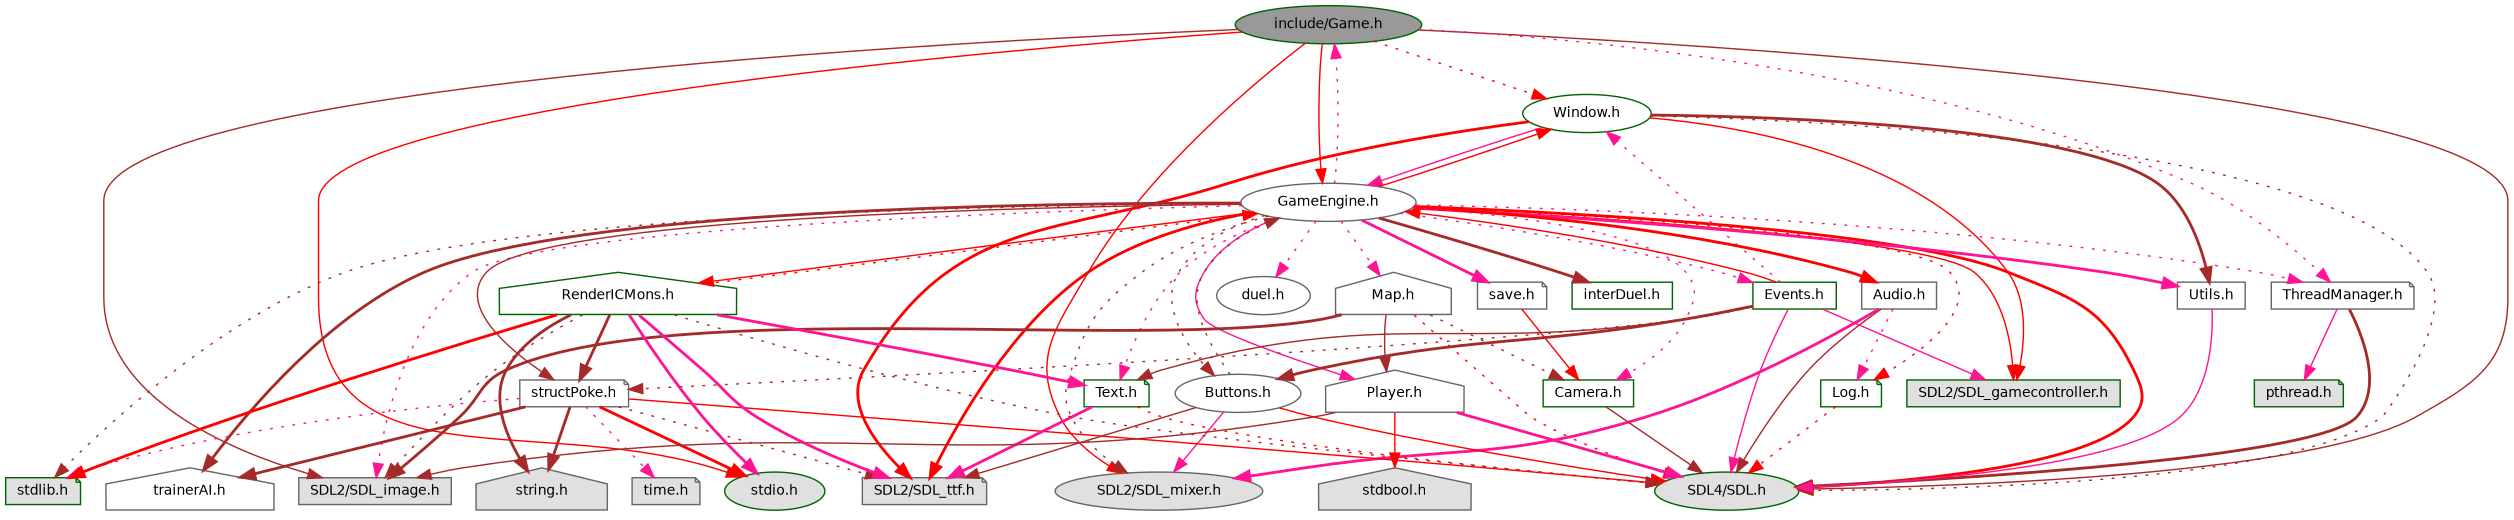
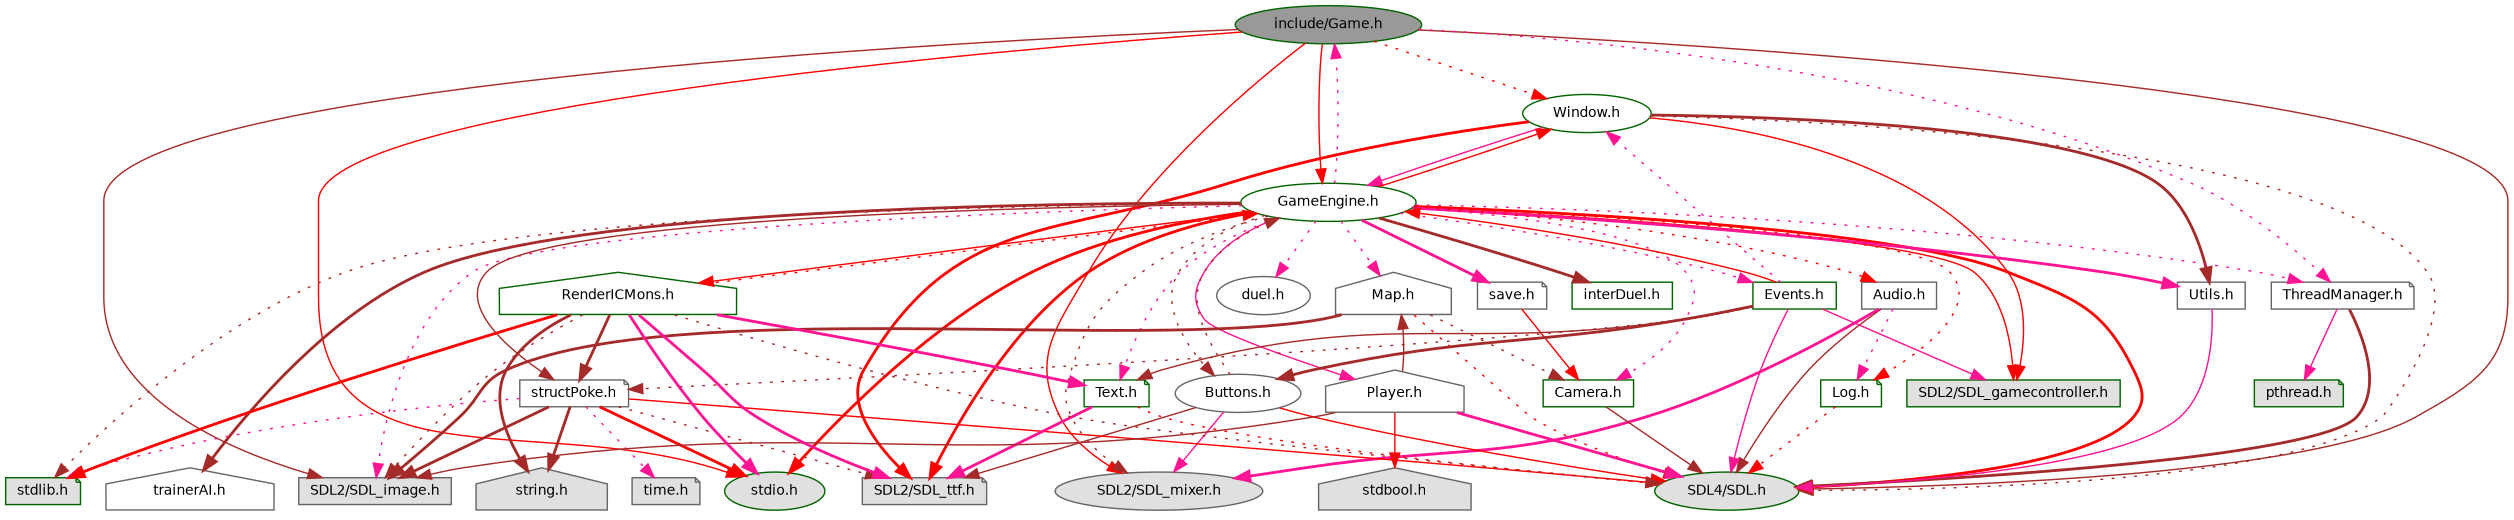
node "GameEngine.h": color gray40 -> darkgreen
edge "GameEngine.h" -> "Audio.h": style bold -> dotted
edge "GameEngine.h" -> "stdio.h": added
edge "Map.h" -> "Player.h": reversed
edge "structPoke.h" -> "trainerAI.h": now "structPoke.h" -> "SDL2/SDL_image.h"
